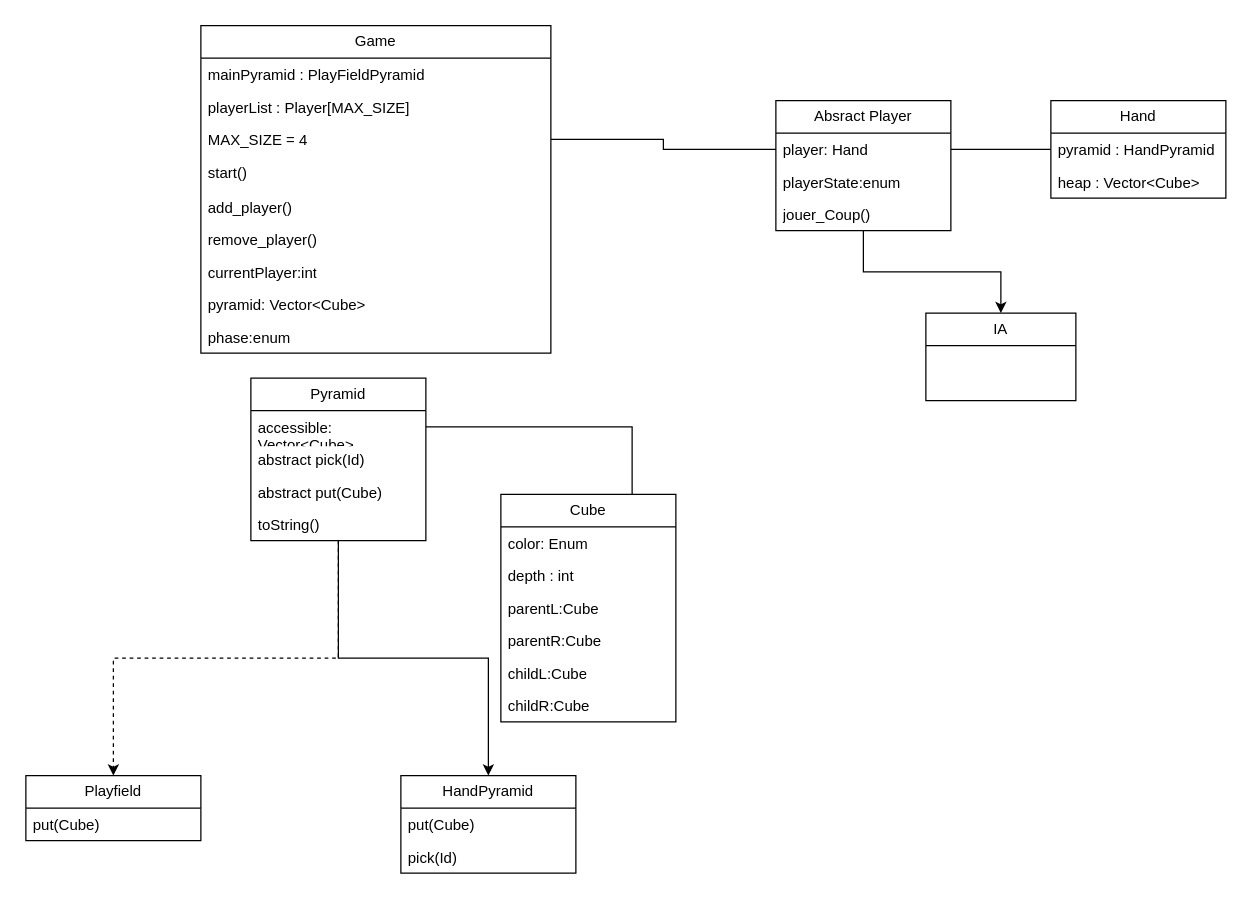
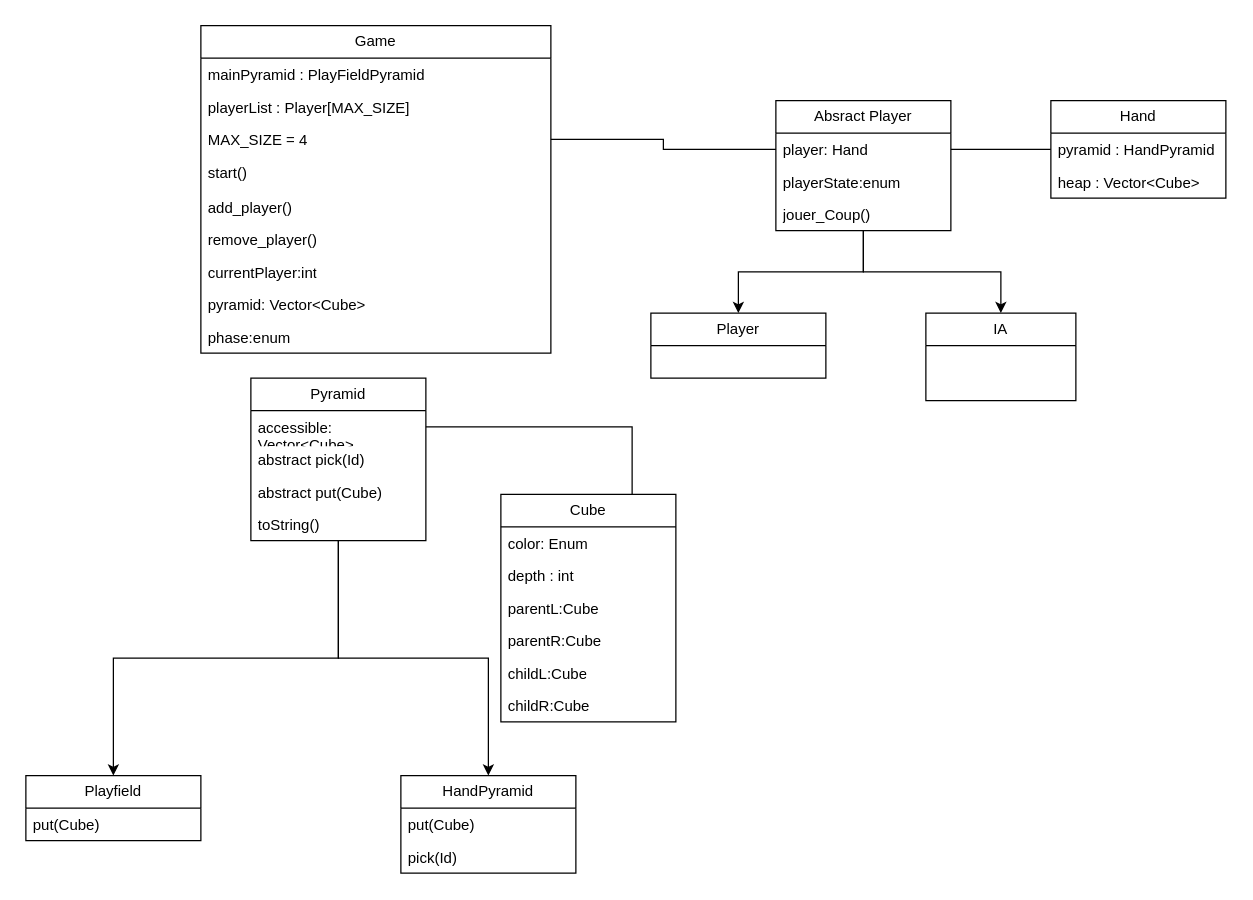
edge "Absract Player" -> "Player": added
node "Player": added
edge "Pyramid" -> "Playfield": style dashed -> solid
